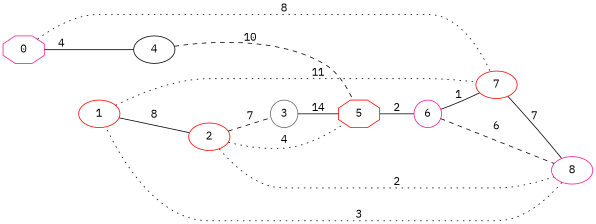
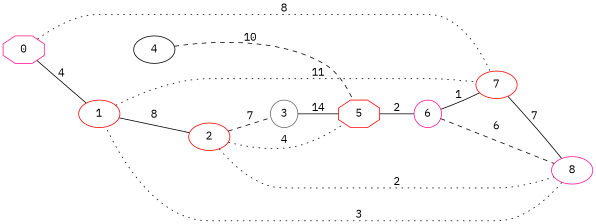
edge "0" -- "4": now "0" -- "1"
